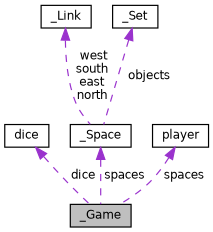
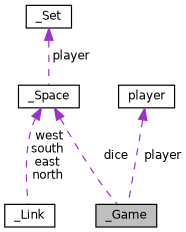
edge "_Space" -> "_Set": label " objects" -> " player"
edge "_Space" -> "_Link": reversed
node "dice": removed
edge "_Game" -> "_Space": label " spaces" -> " dice"
edge "_Game" -> "player": label " spaces" -> " player"
